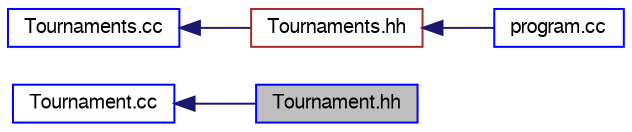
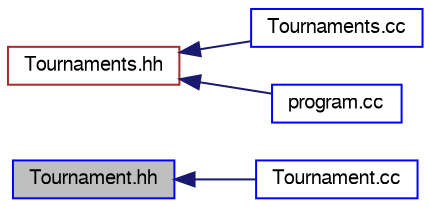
edge "Tournaments.hh" -> "Tournaments.cc": reversed
edge "Tournament.hh" -> "Tournament.cc": reversed
